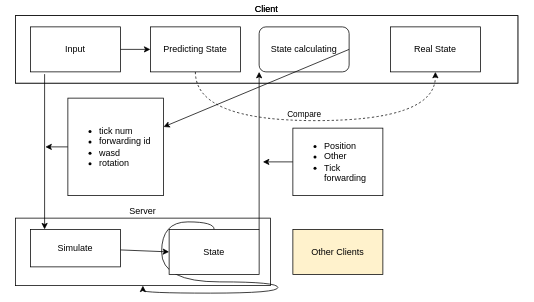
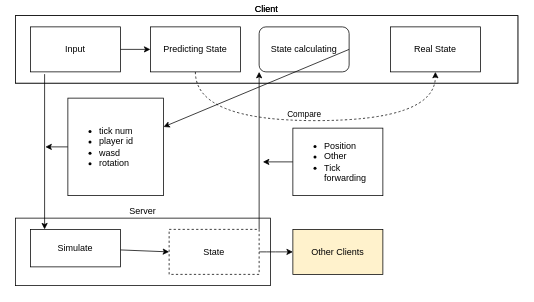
node "tick num forwarding id wasd rotation": label "tick num forwarding id wasd rotation" -> "tick num player id wasd rotation"
node "State": style solid -> dashed
edge "State" -> "Server": now "State" -> "Other Clients"
